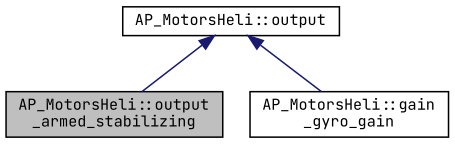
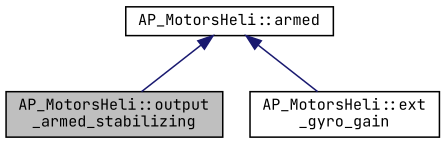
node "AP_MotorsHeli::output": label "AP_MotorsHeli::output" -> "AP_MotorsHeli::armed"
node "AP_MotorsHeli::gain _gyro_gain": label "AP_MotorsHeli::gain _gyro_gain" -> "AP_MotorsHeli::ext _gyro_gain"
